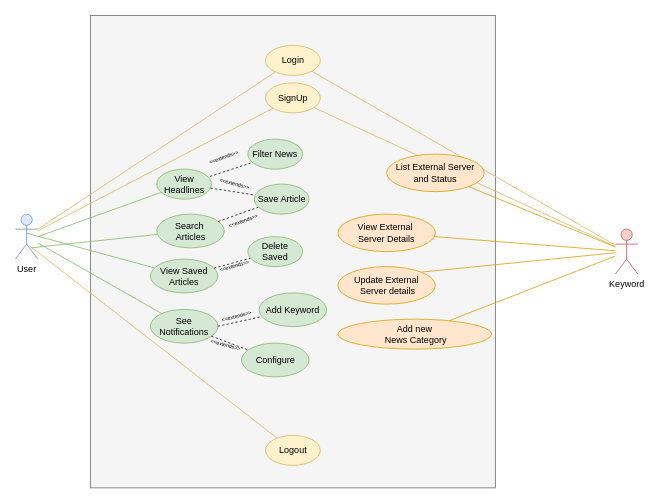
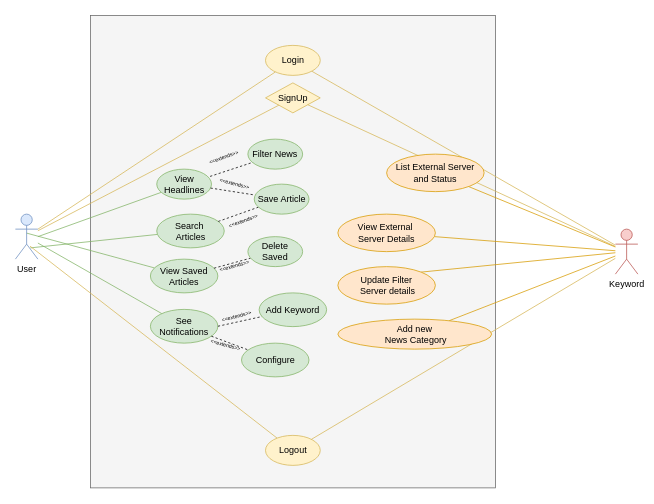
node "SignUp": shape ellipse -> diamond
node "Update External Server details": label "Update External Server details" -> "Update Filter Server details"
edge "Keyword" -- "Logout": added
